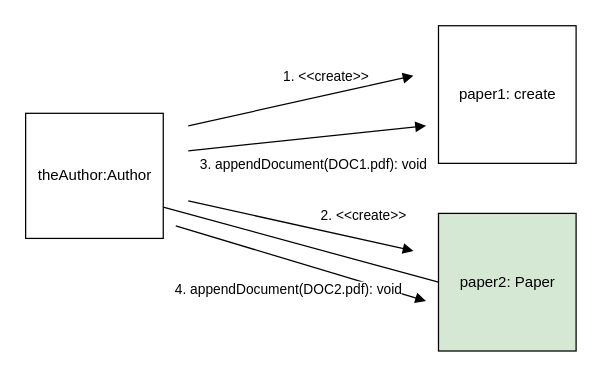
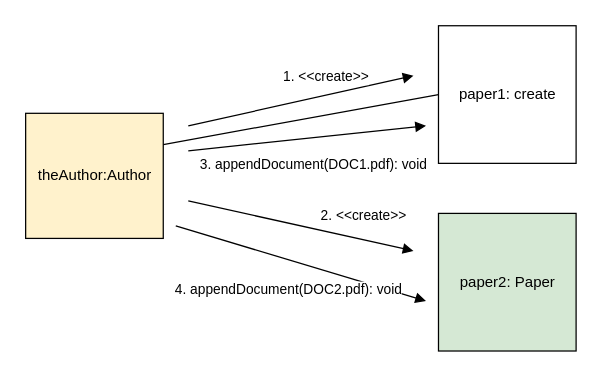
edge "paper1: create" -- "theAuthor:Author": added
node "theAuthor:Author": fillcolor #ffffff -> #fff2cc
edge "theAuthor:Author" -- "paper2: Paper": removed
